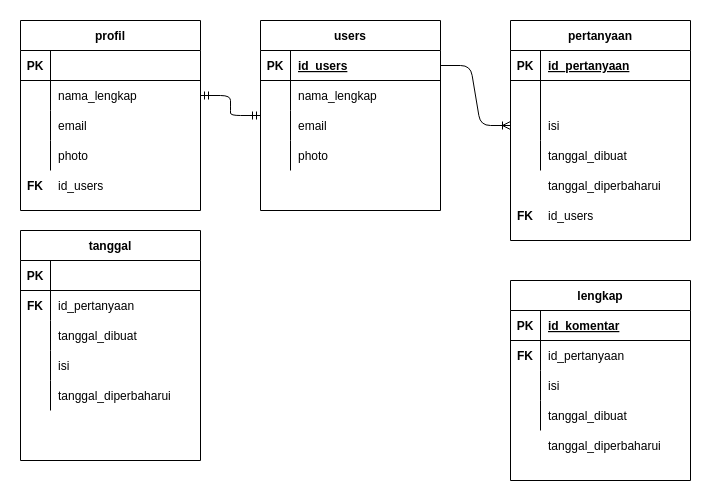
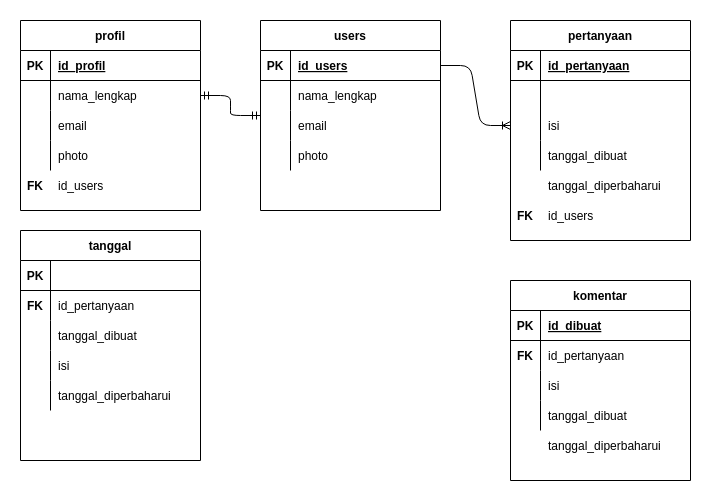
node "id_profil": added
node "lengkap": label "lengkap" -> "komentar"
node "id_komentar": label "id_komentar" -> "id_dibuat"
